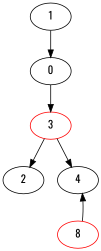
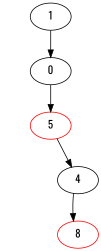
node "3": label "3" -> "5"
node "2": removed
edge "8" -> "4": reversed
